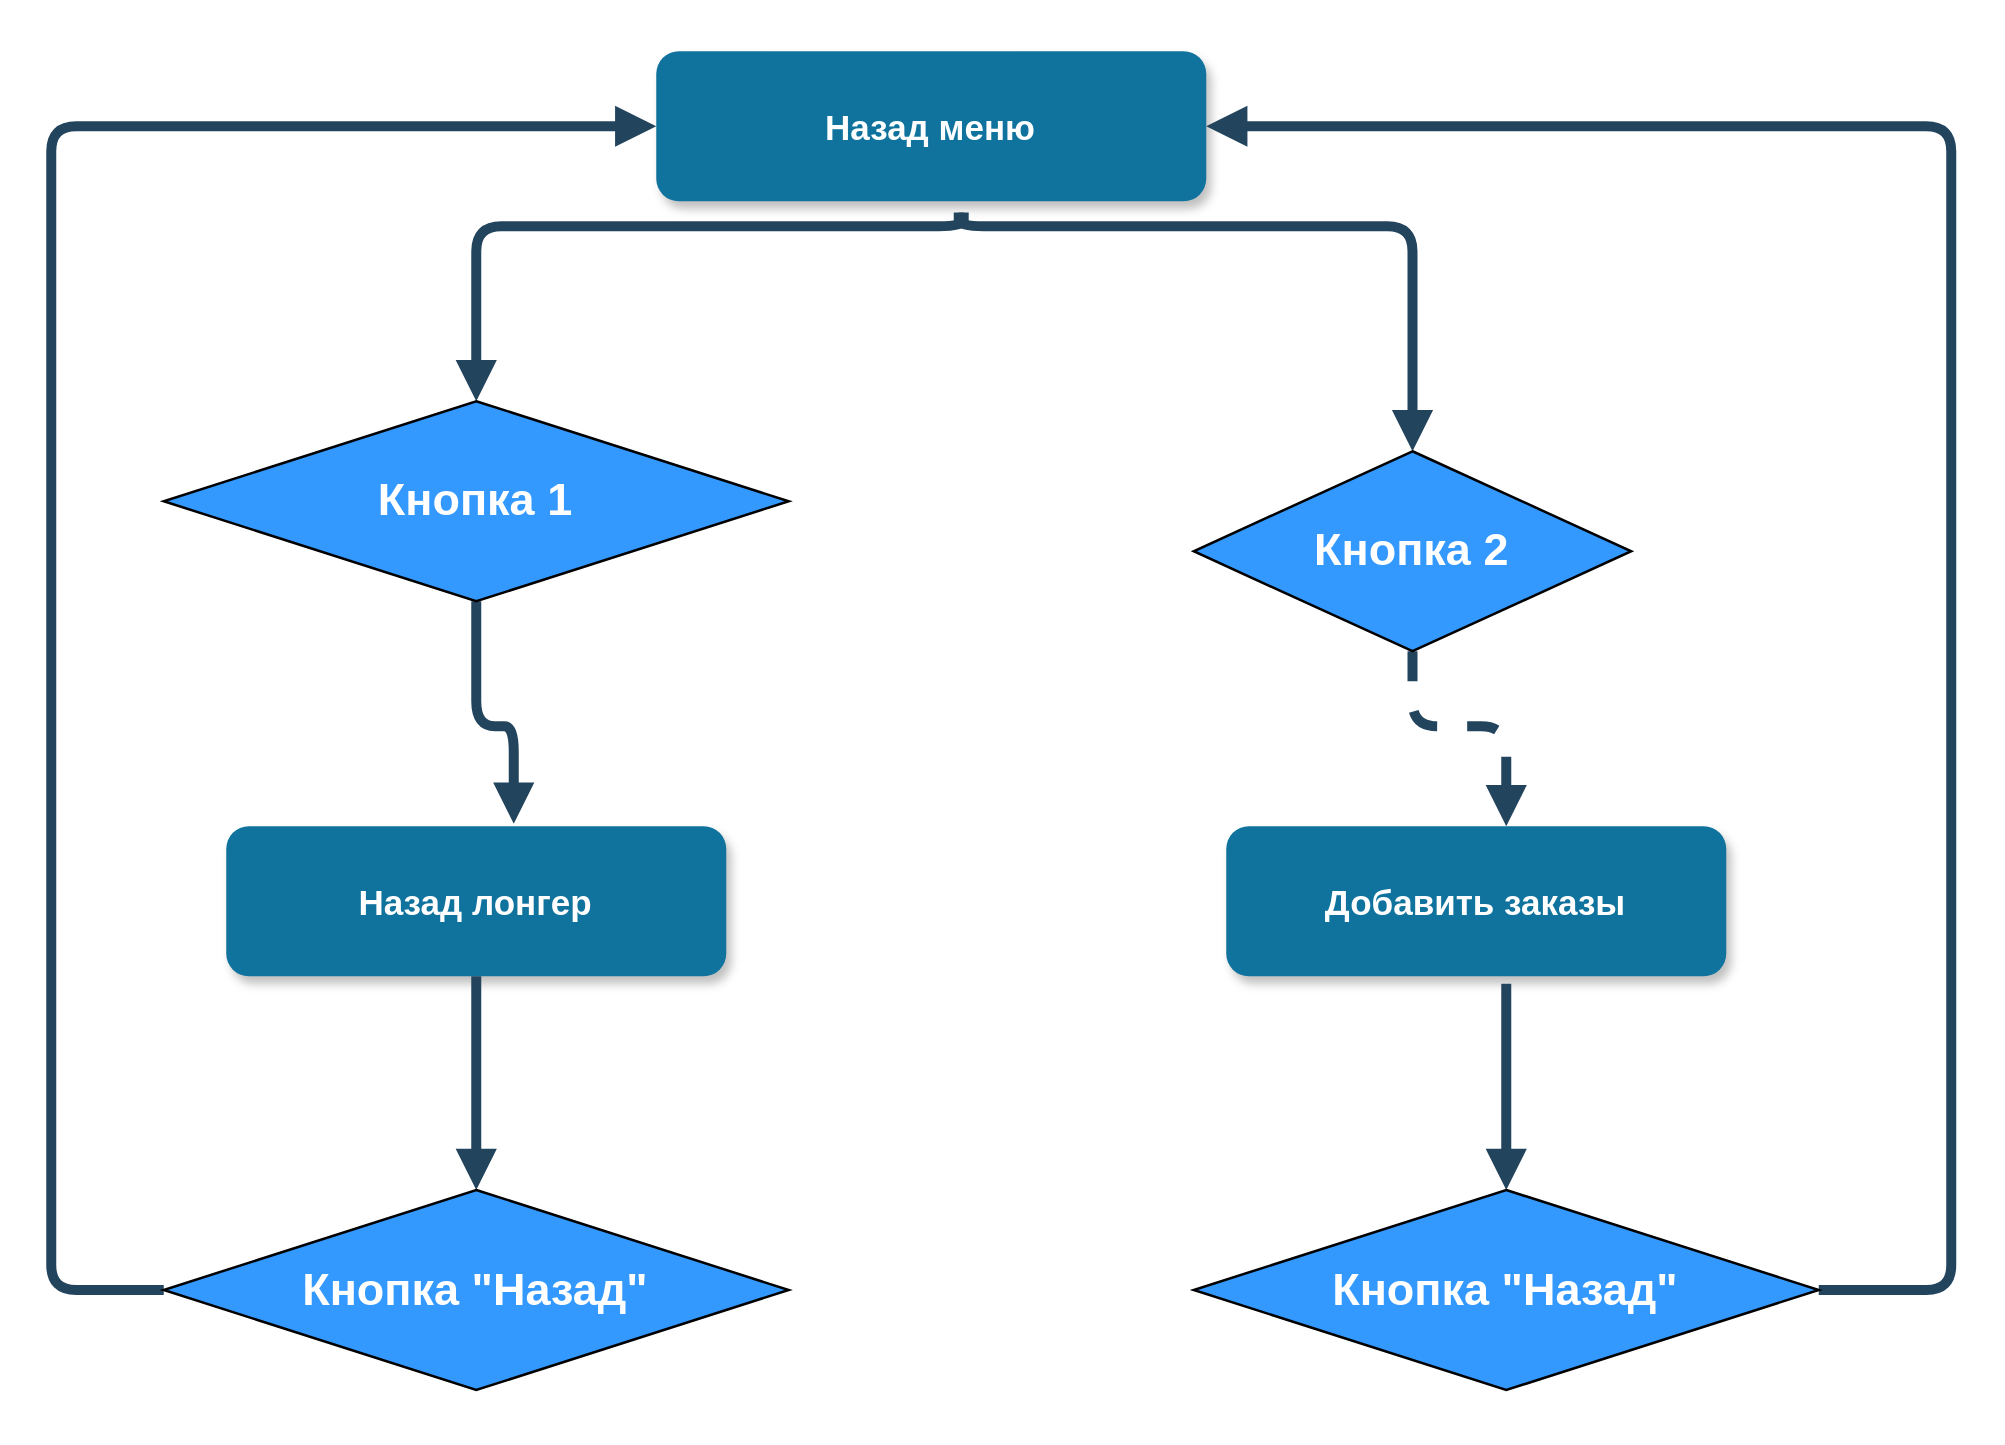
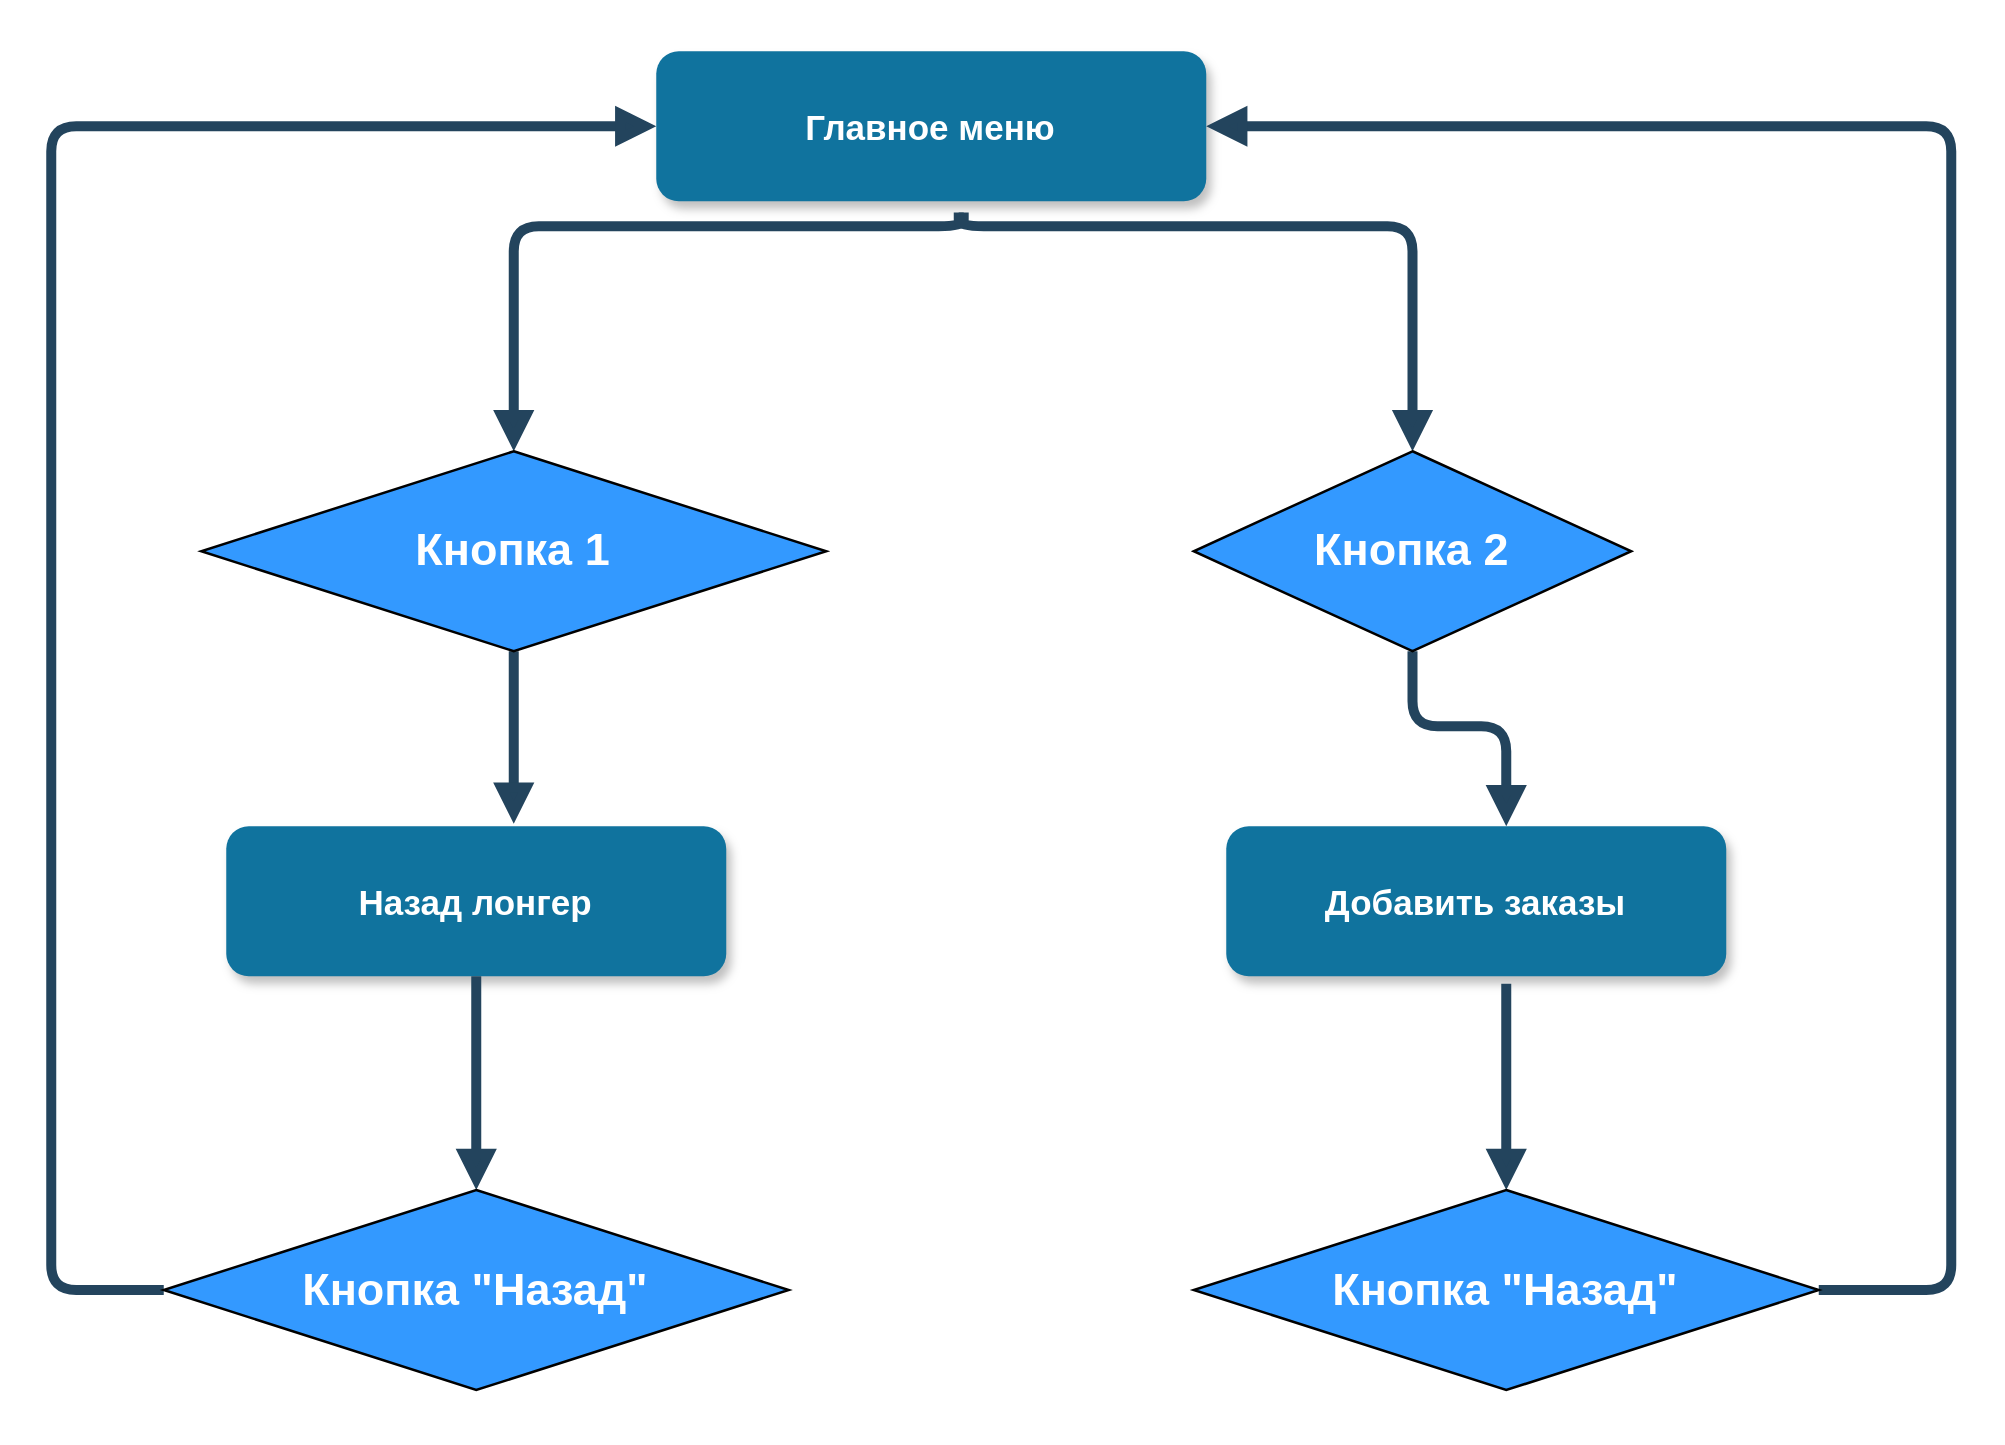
node "Назад меню": label "Назад меню" -> "Главное меню"
node "Кнопка 1": moved (476, 501) -> (514, 551)
edge "Кнопка 2" -> "Добавить заказы": style dashed -> solid
